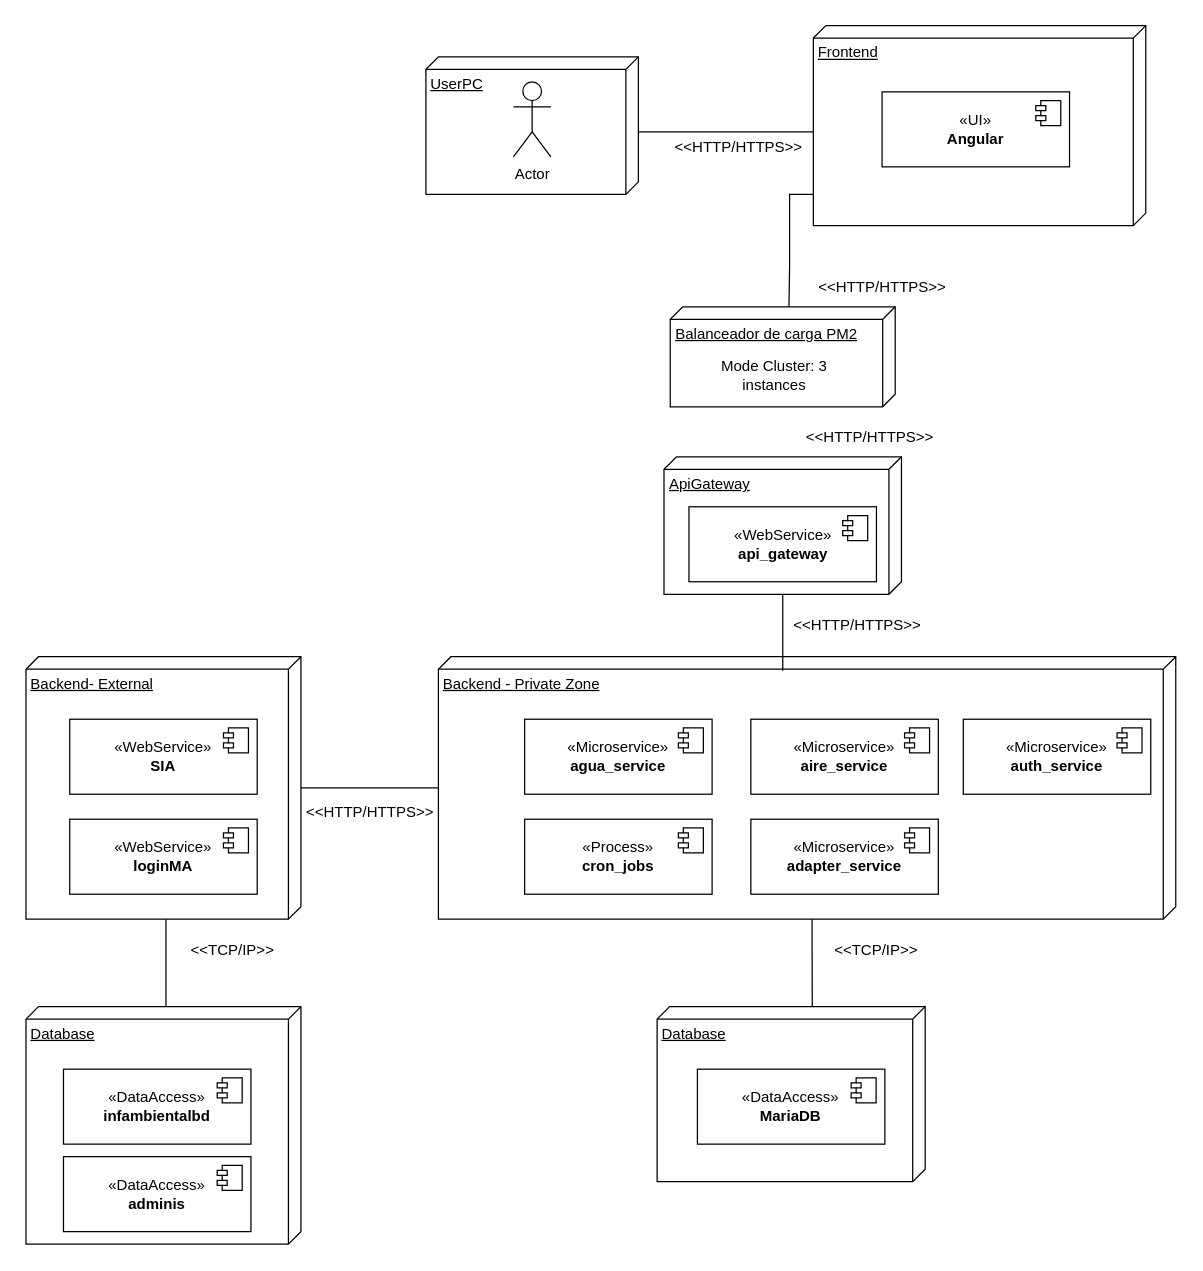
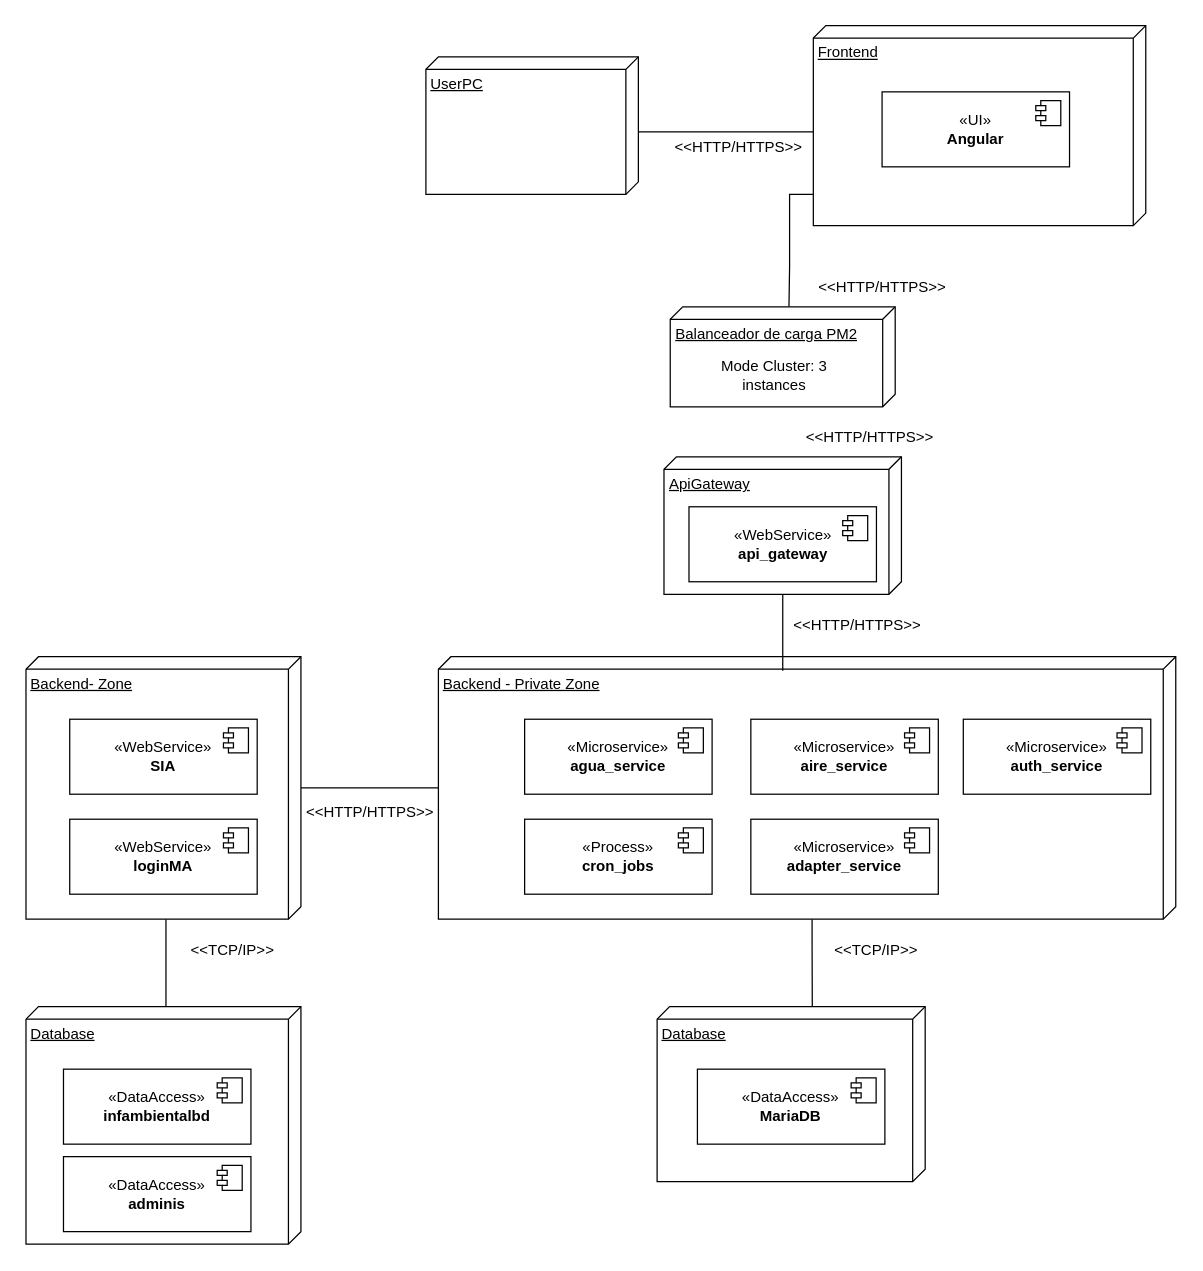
node "Actor": removed
node "Backend- External": label "Backend- External" -> "Backend- Zone"
